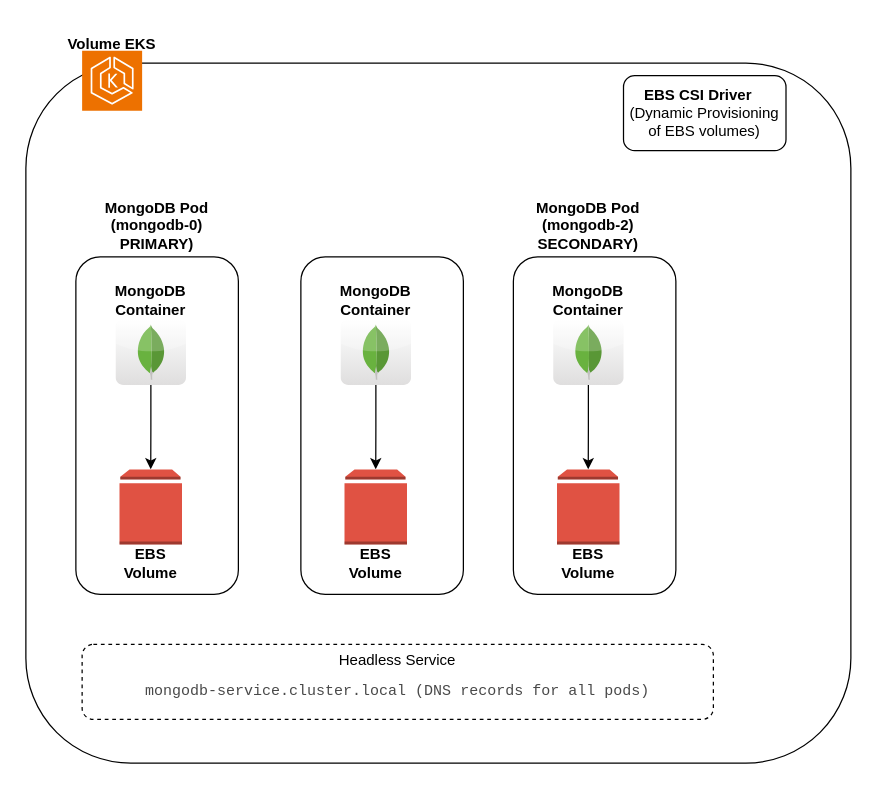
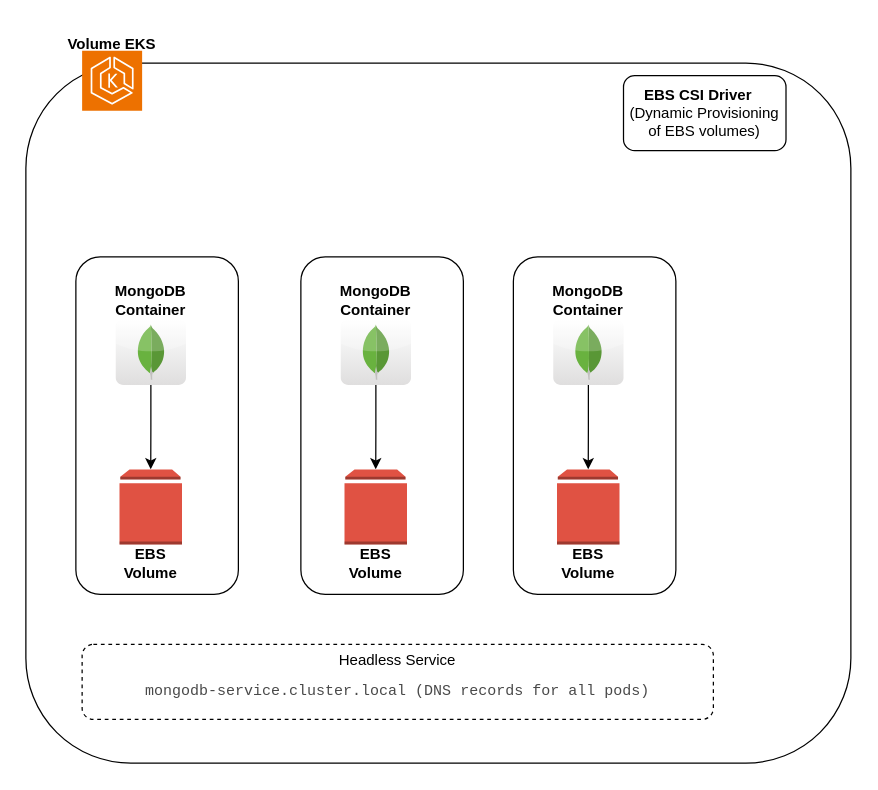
node "MongoDB Pod (mongodb-0) PRIMARY)": removed
node "MongoDB Pod (mongodb-2) SECONDARY)": removed
